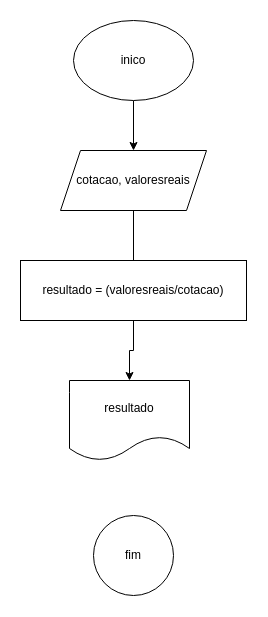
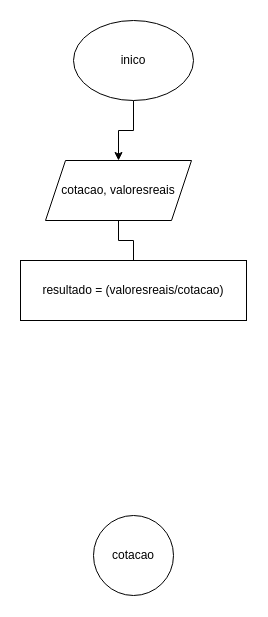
node "cotacao, valoresreais": moved (134, 181) -> (119, 191)
edge "resultado = (valoresreais/cotacao)" -> "resultado": removed
node "resultado": removed
node "fim": label "fim" -> "cotacao"
